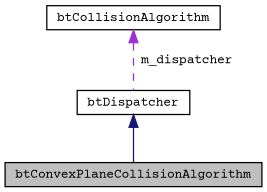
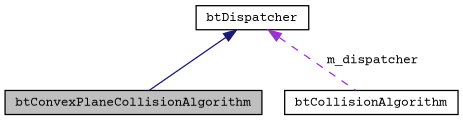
edge "btDispatcher" -> "btCollisionAlgorithm": reversed
